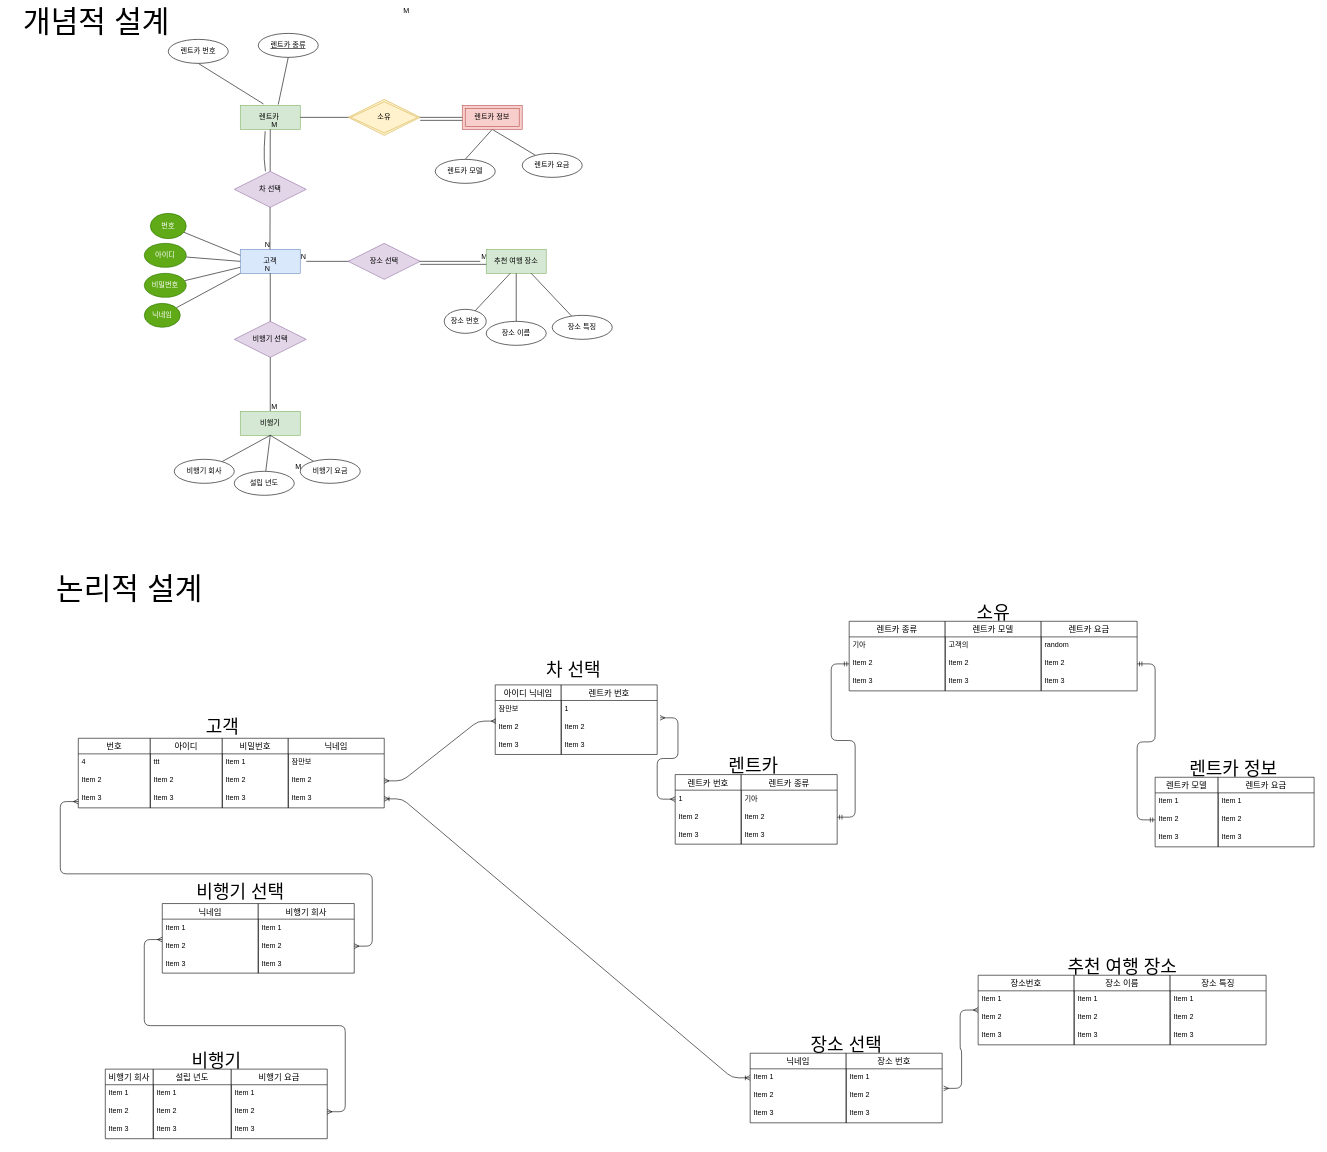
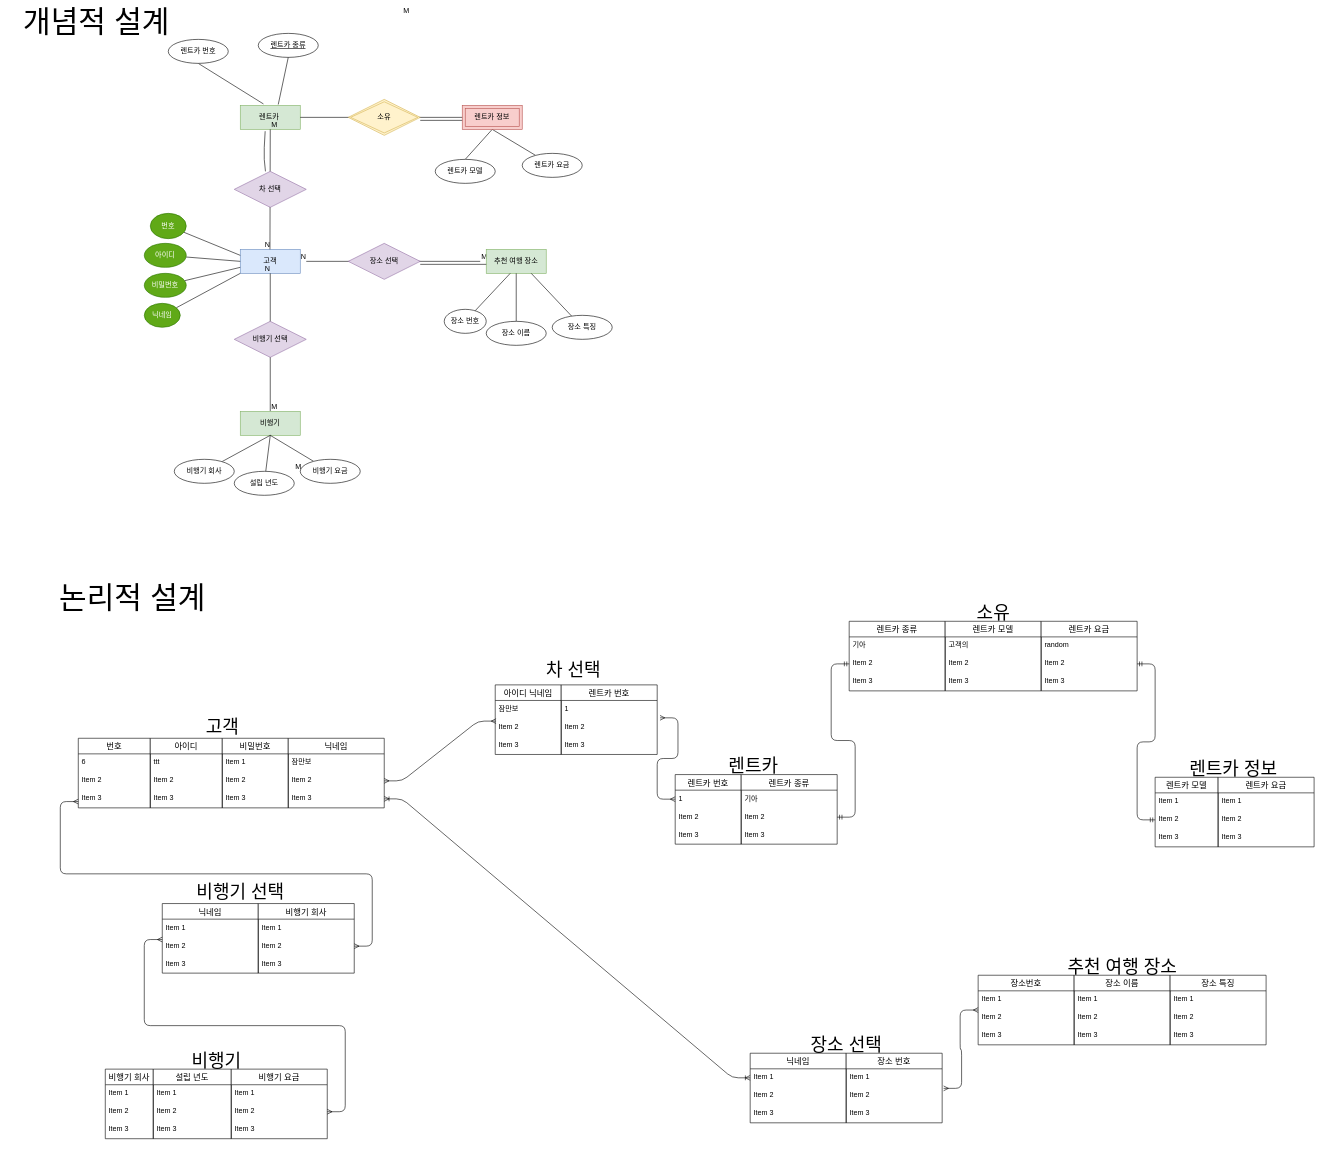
node "논리적 설계": moved (129, 588) -> (132, 597)
node "4": label "4" -> "6"
